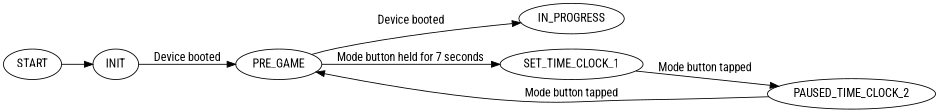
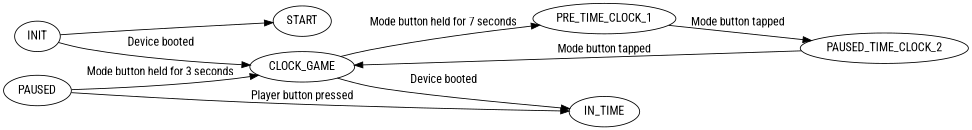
node "IN_PROGRESS": label "IN_PROGRESS" -> "IN_TIME"
edge "START" -> "INIT": reversed
node "PRE_GAME": label "PRE_GAME" -> "CLOCK_GAME"
node "SET_TIME_CLOCK_1": label "SET_TIME_CLOCK_1" -> "PRE_TIME_CLOCK_1"
node "PAUSED": added
